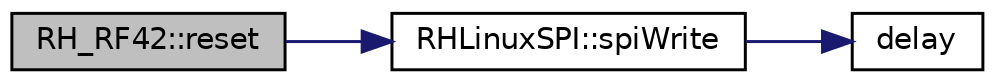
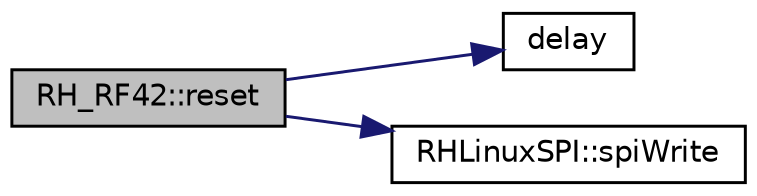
edge "RHLinuxSPI::spiWrite" -> "delay": now "RH_RF42::reset" -> "delay"
